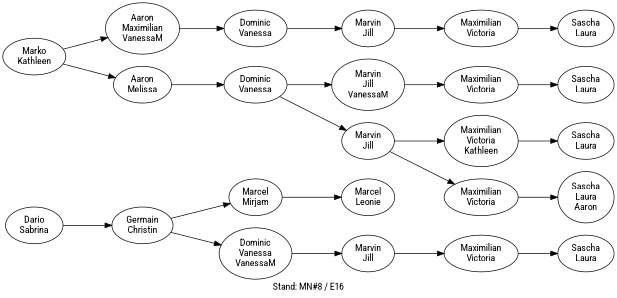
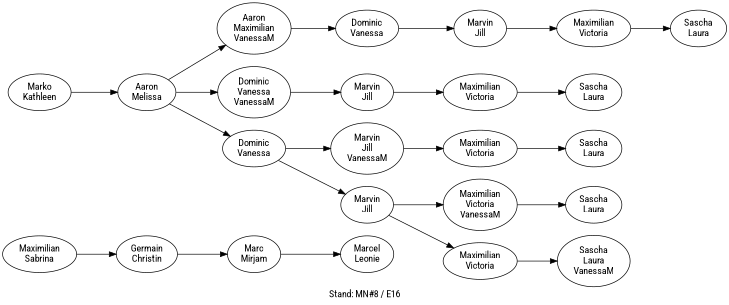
edge "Marko Kathleen" -> "Aaron Maximilian VanessaM": now "Aaron Melissa" -> "Aaron Maximilian VanessaM"
node "Maximilian Victoria Kathleen": label "Maximilian Victoria Kathleen" -> "Maximilian Victoria VanessaM"
node "Marcel Mirjam": label "Marcel Mirjam" -> "Marc Mirjam"
node "Sascha Laura Aaron": label "Sascha Laura Aaron" -> "Sascha Laura VanessaM"
node "Dario Sabrina": label "Dario Sabrina" -> "Maximilian Sabrina"
edge "Germain Christin" -> "Dominic Vanessa VanessaM": now "Aaron Melissa" -> "Dominic Vanessa VanessaM"
